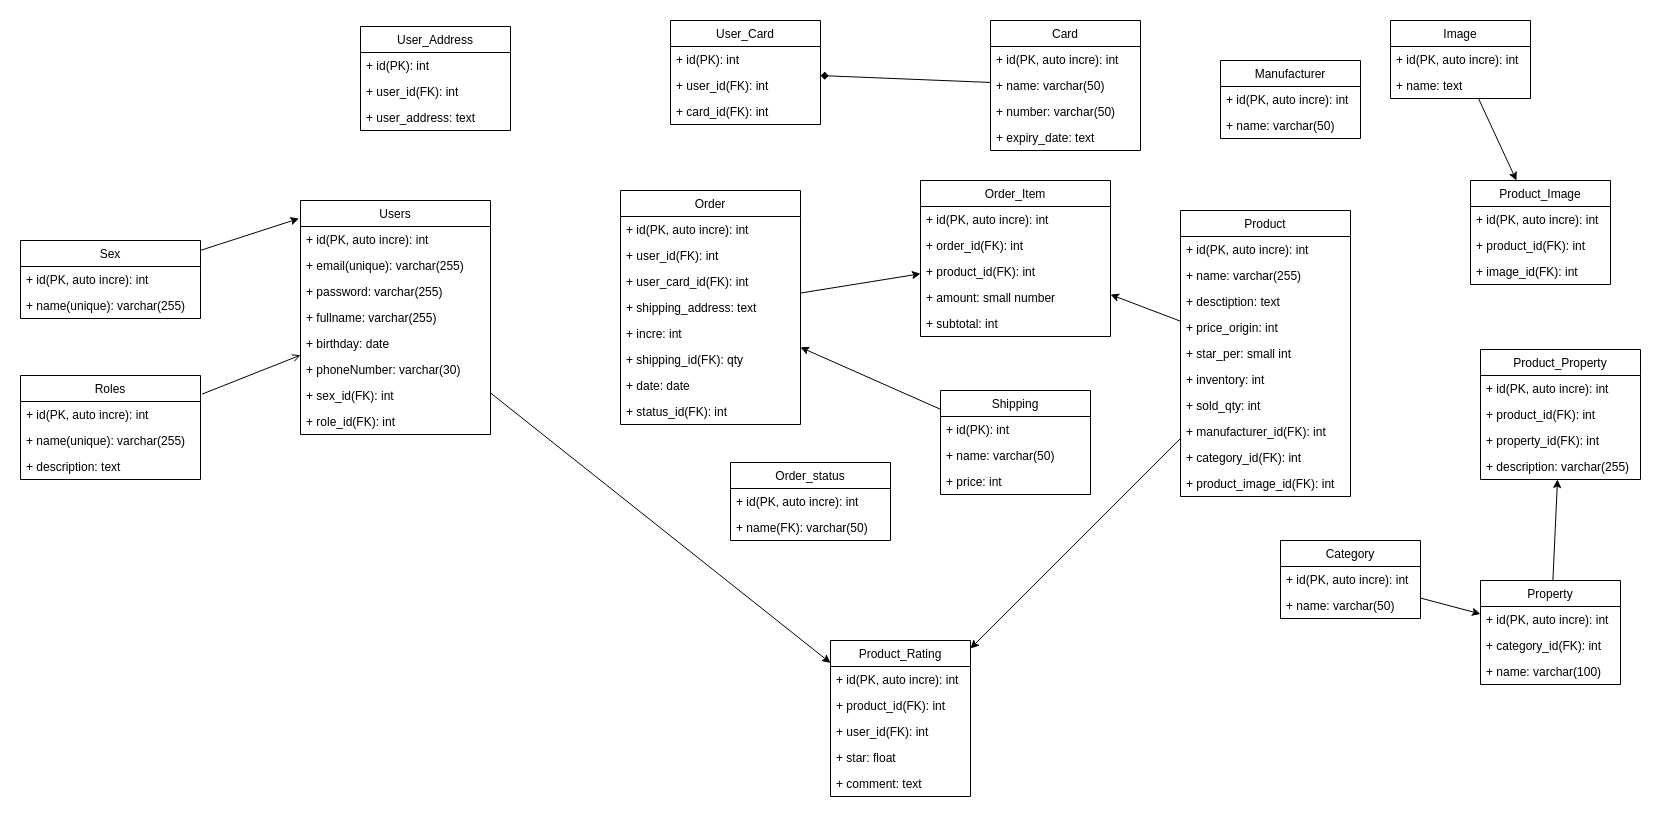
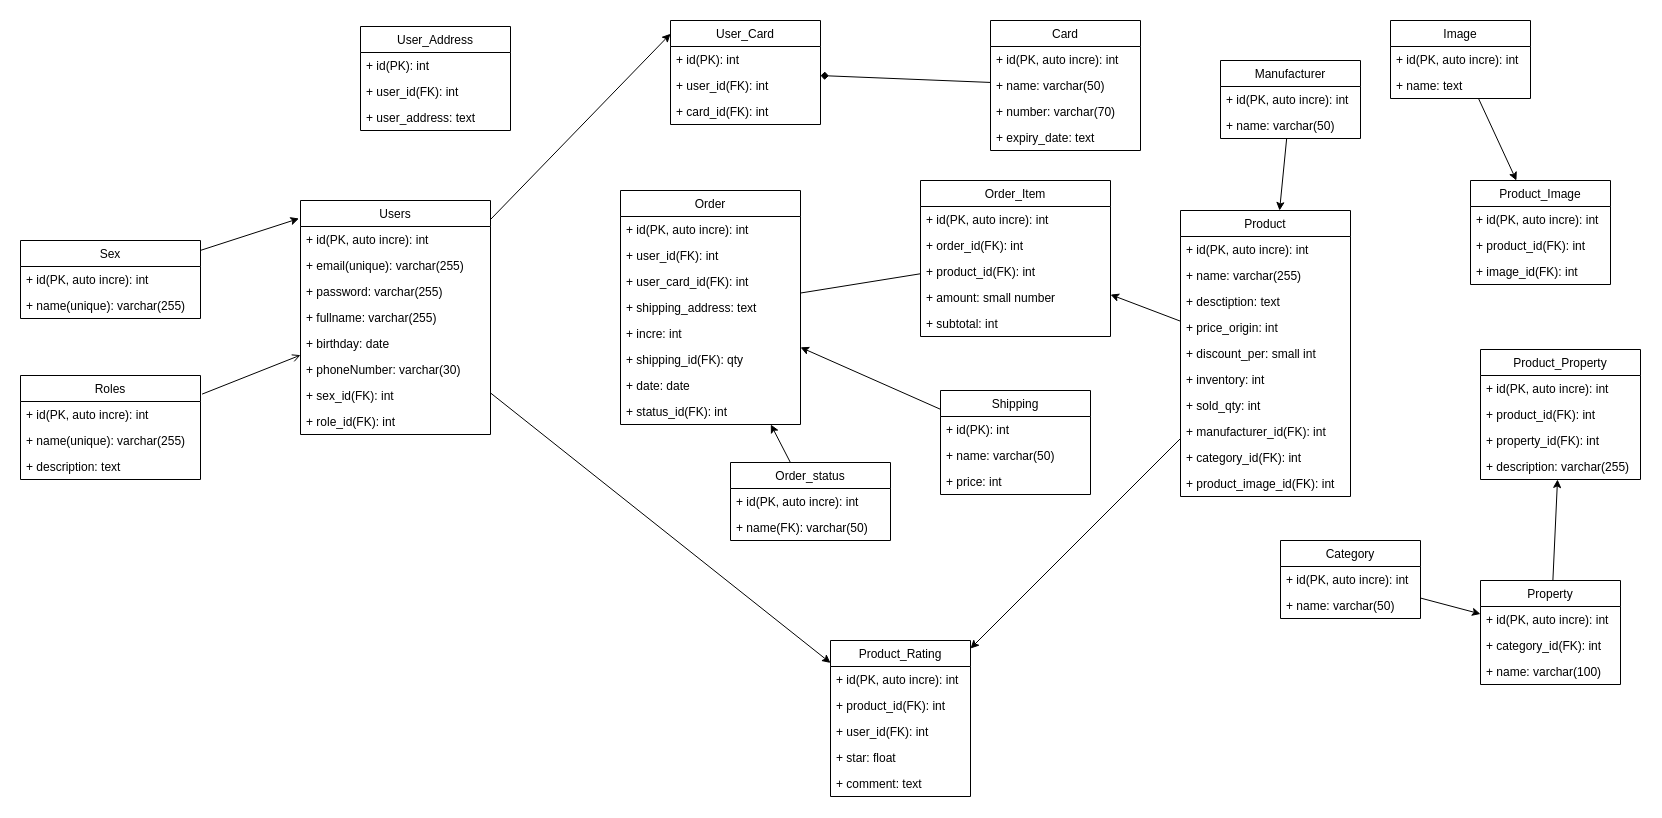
node "+ number: varchar(50)": label "+ number: varchar(50)" -> "+ number: varchar(70)"
edge "Users" -> "User_Card": added
edge "Manufacturer" -> "Product": added
edge "Order" -> "Order_Item": arrowhead classic -> none
node "+ star_per: small int": label "+ star_per: small int" -> "+ discount_per: small int"
edge "Order_status" -> "Order": added
